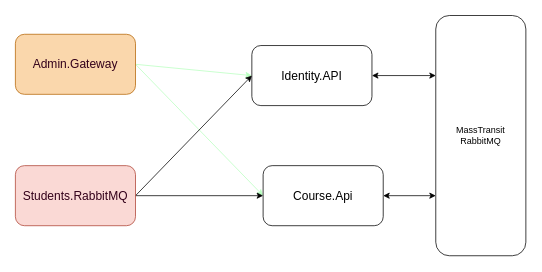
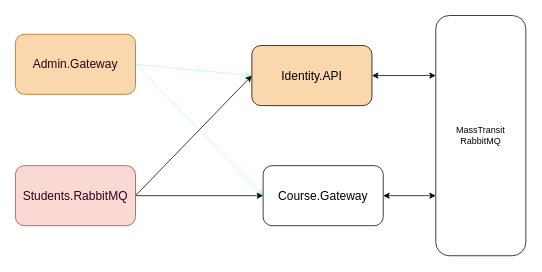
node "Identity.API": fillcolor #ffffff -> #fad7ac
node "Course.Api": label "Course.Api" -> "Course.Gateway"
